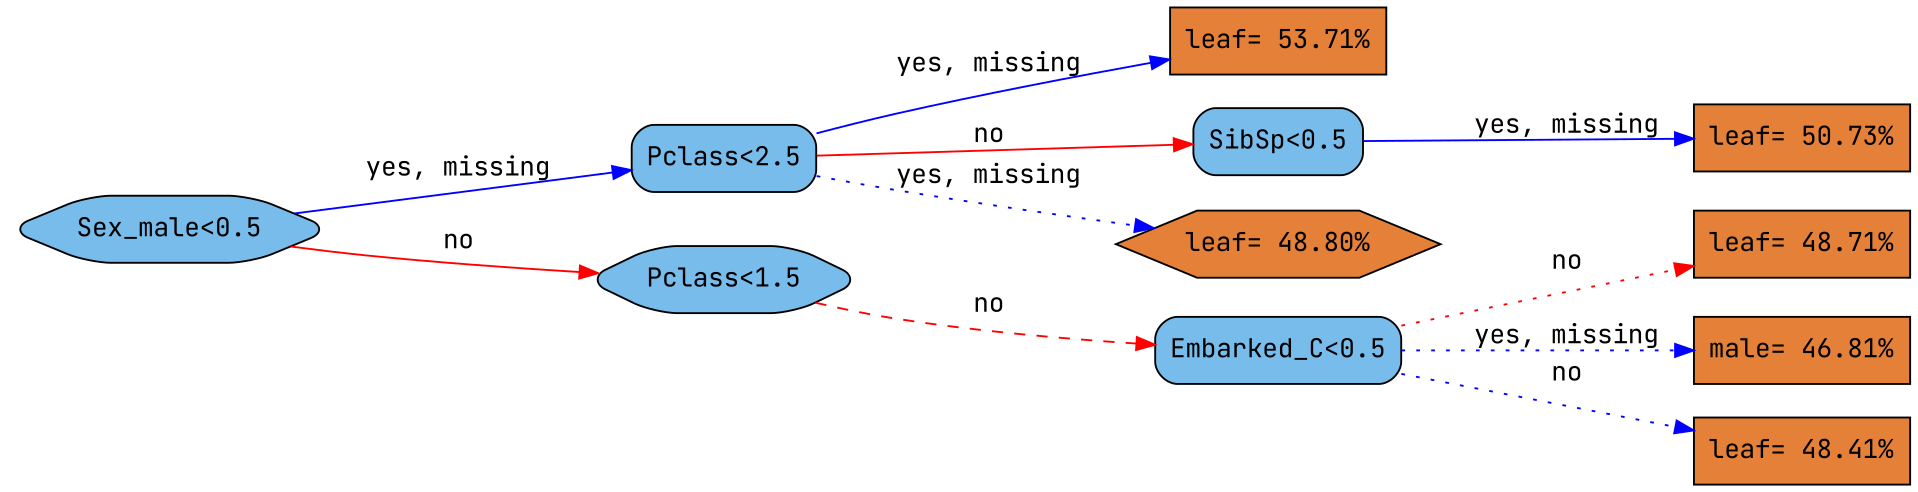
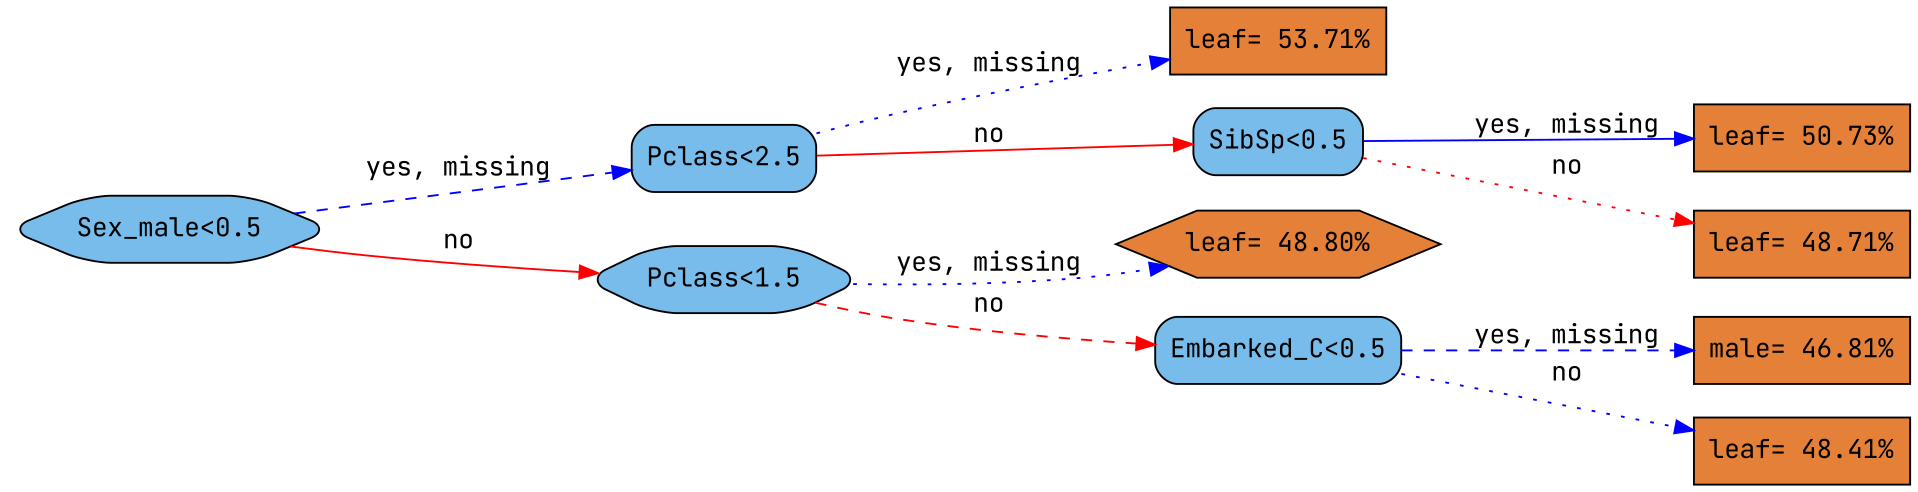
edge "Pclass<2.5" -> "leaf= 53.71%": style solid -> dotted
edge "Sex_male<0.5" -> "Pclass<2.5": style solid -> dashed
edge "Pclass<2.5" -> "leaf= 48.80%": now "Pclass<1.5" -> "leaf= 48.80%"
edge "Embarked_C<0.5" -> "leaf= 48.71%": now "SibSp<0.5" -> "leaf= 48.71%"
edge "Embarked_C<0.5" -> "male= 46.81%": style dotted -> dashed
